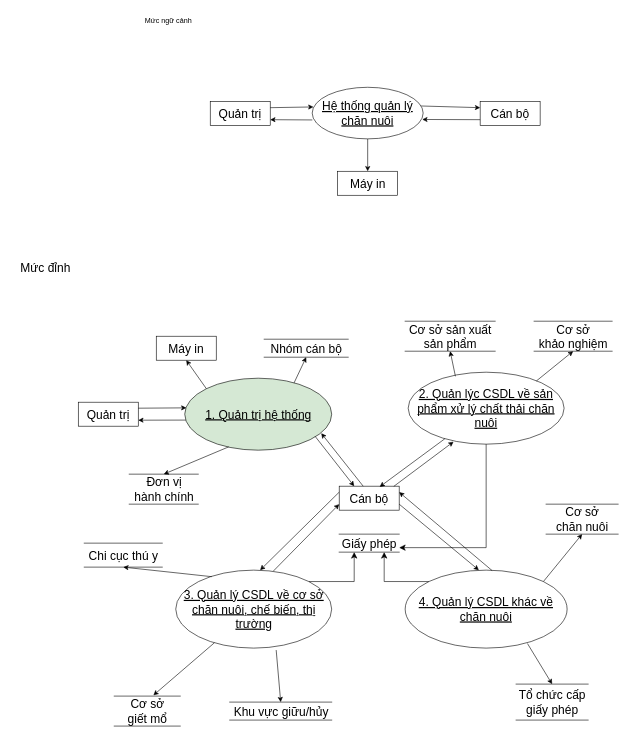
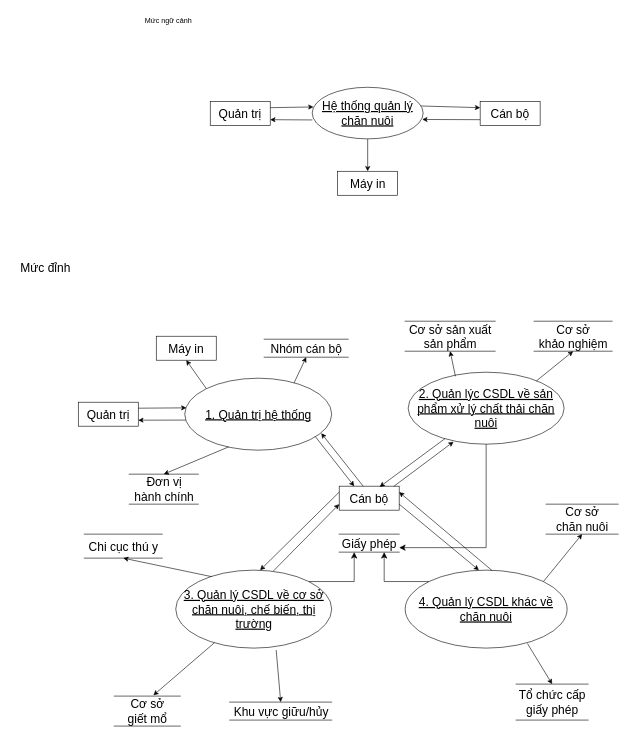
node "1. Quản trị hệ thống": fillcolor #d5e8d4 -> #ffffff
node "Chi cục thú y": moved (123, 555) -> (123, 546)
